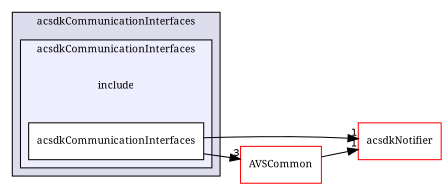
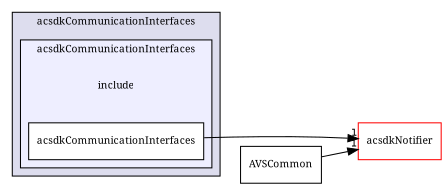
edge "acsdkCommunicationInterfaces" -> "AVSCommon": removed
node "AVSCommon": color red -> black
